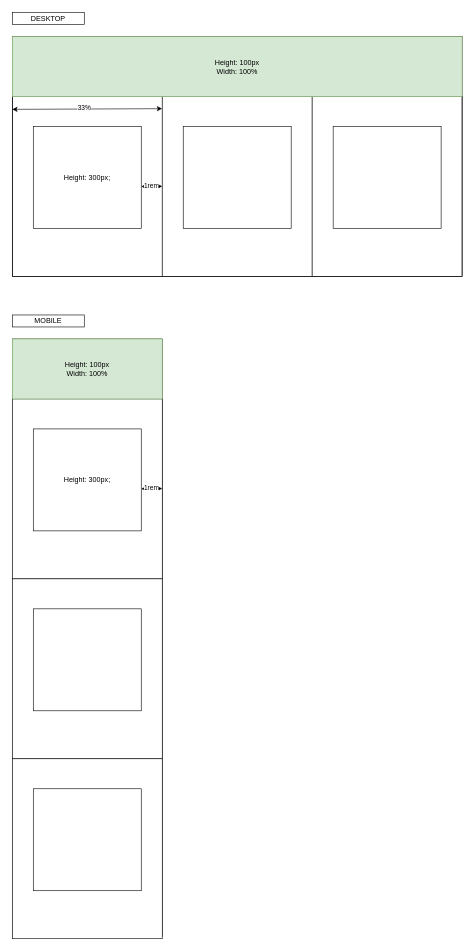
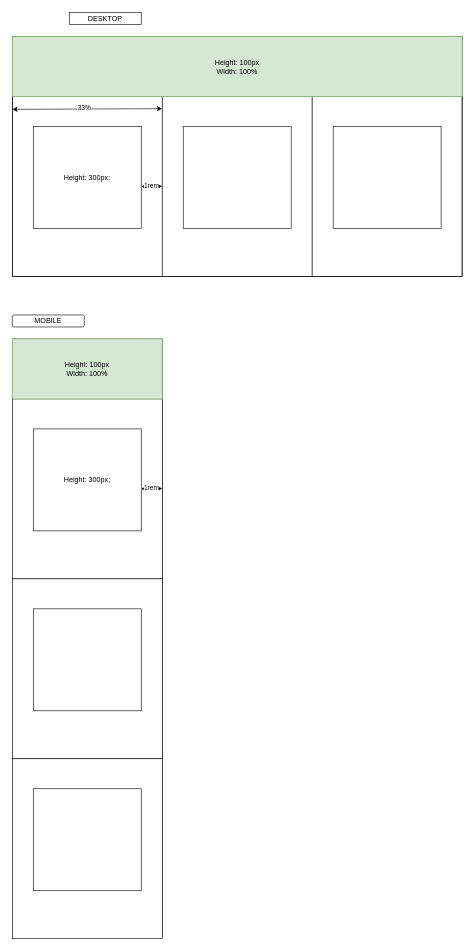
node "DESKTOP": moved (48, 18) -> (105, 18)
node "MOBILE": shape rectangle -> rounded rectangle
